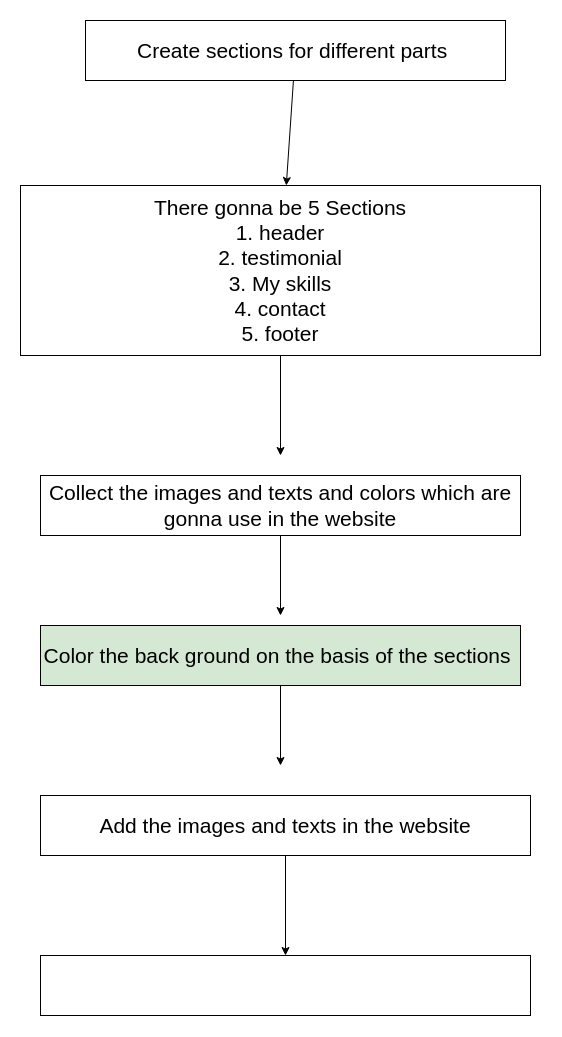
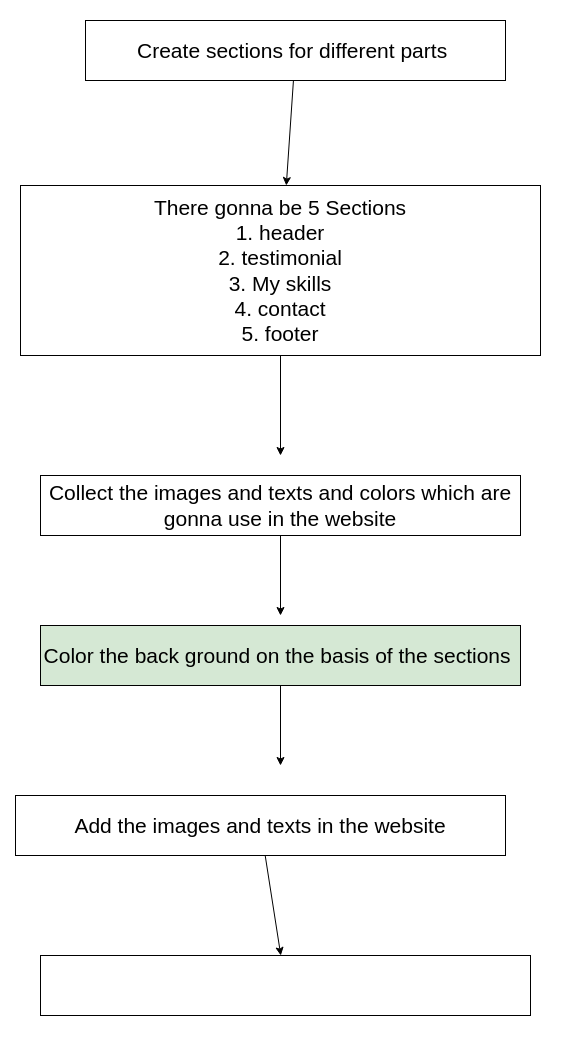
node "Add the images and texts in the website": moved (286, 826) -> (261, 826)
